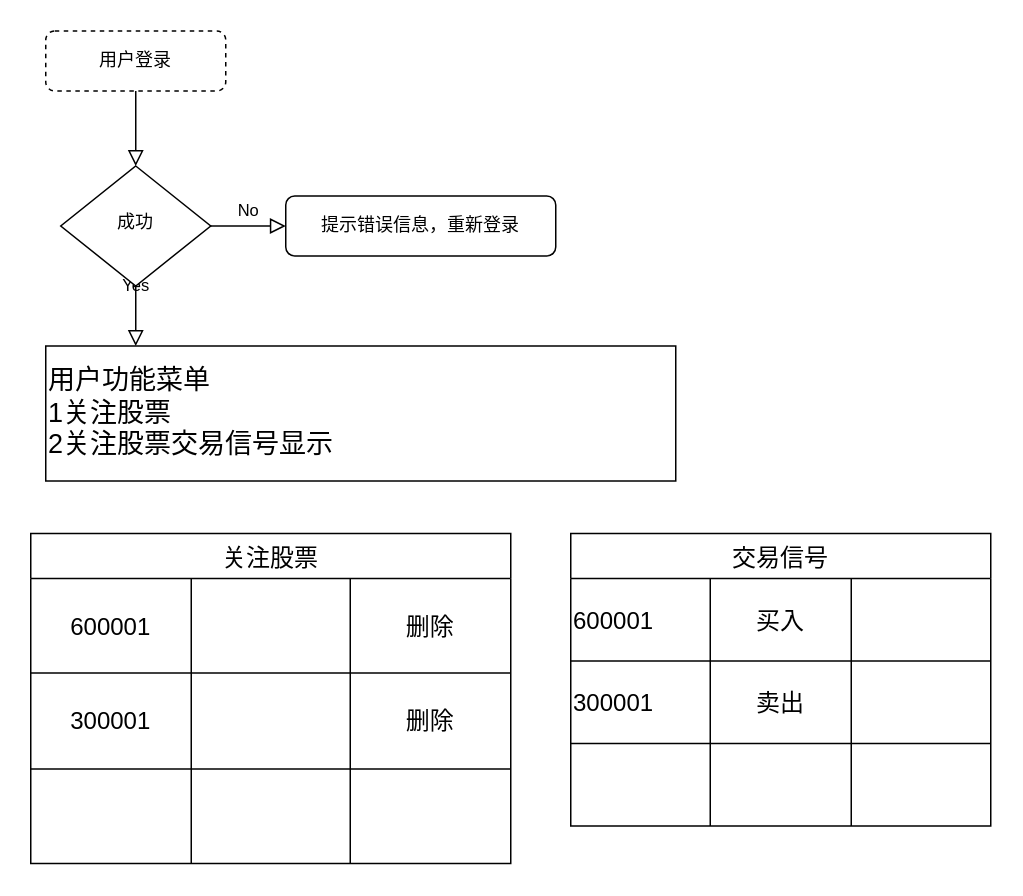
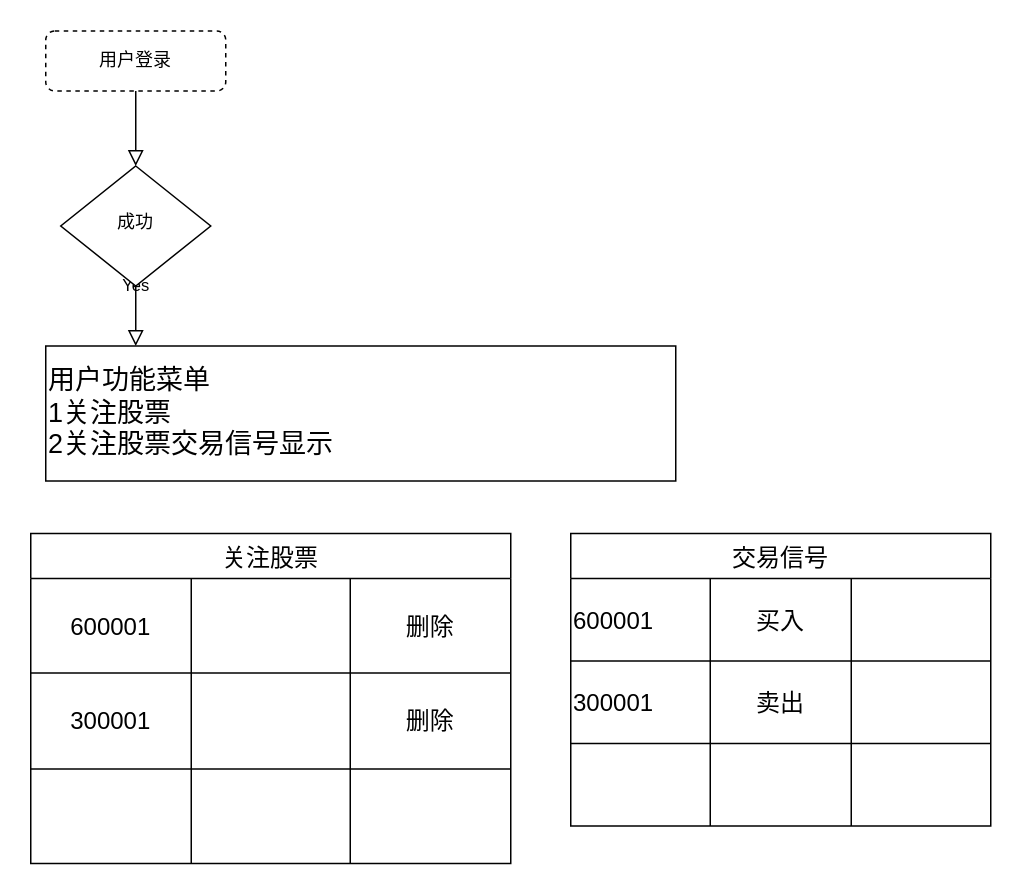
edge "成功" -> "提示错误信息，重新登录": removed, label "No"
node "提示错误信息，重新登录": removed
